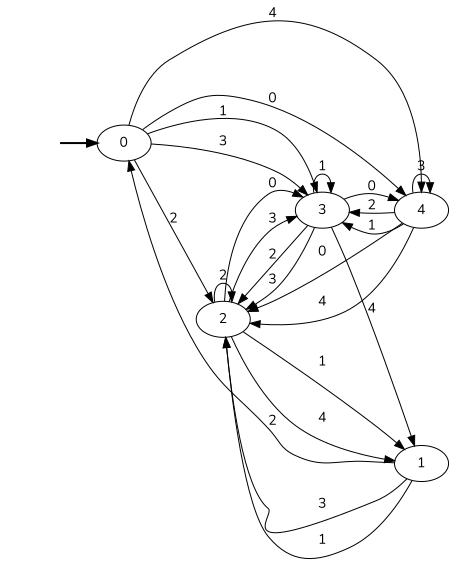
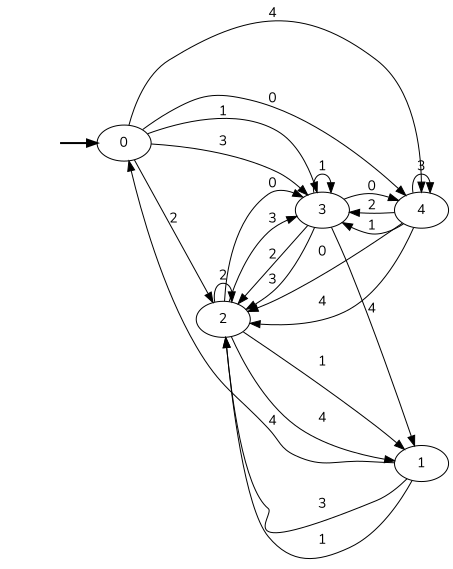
edge "1" -> "0": label "2" -> "4"
